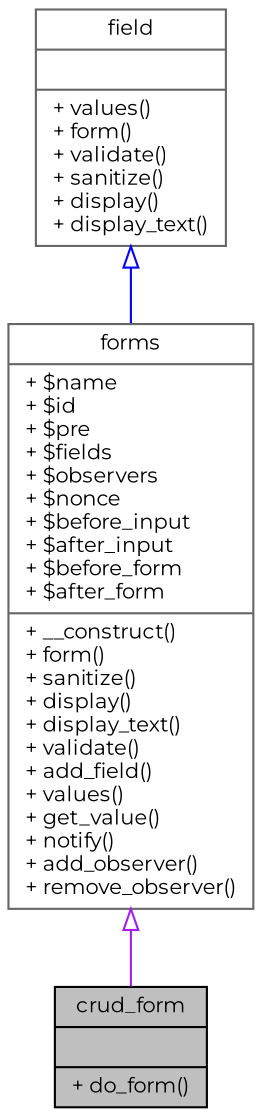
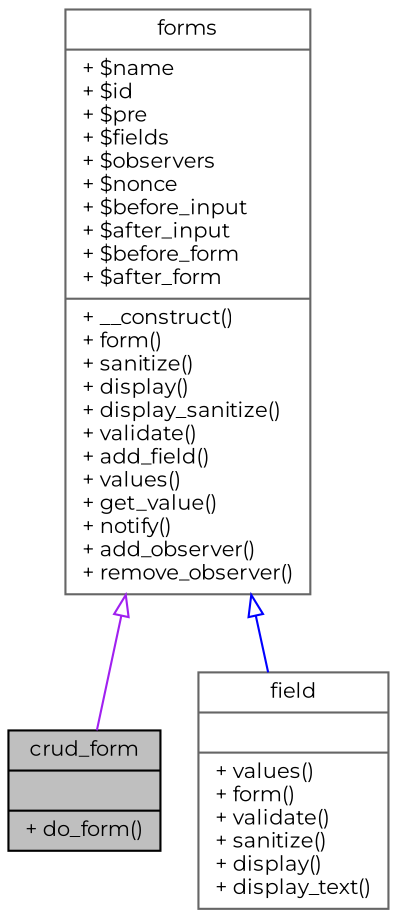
edge "forms" -> "field": reversed
node "forms": text "+ display_text()" -> "+ display_sanitize()"
